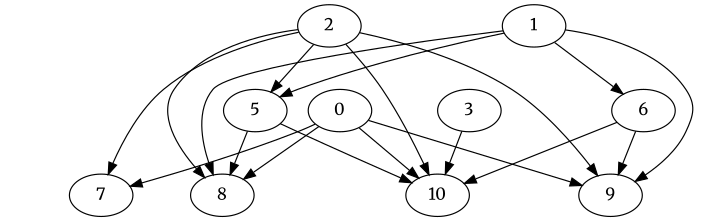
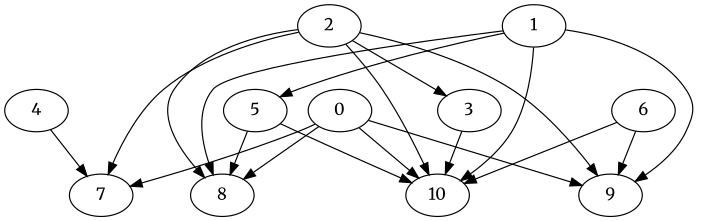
edge "1" -> "6": now "1" -> "10"
edge "2" -> "5": now "2" -> "3"
node "4": added
